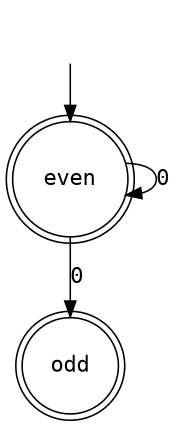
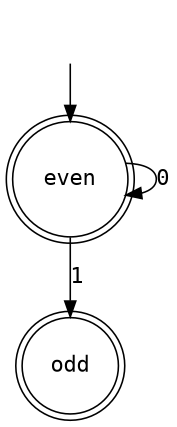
edge "even" -> "odd": label "0" -> "1"
